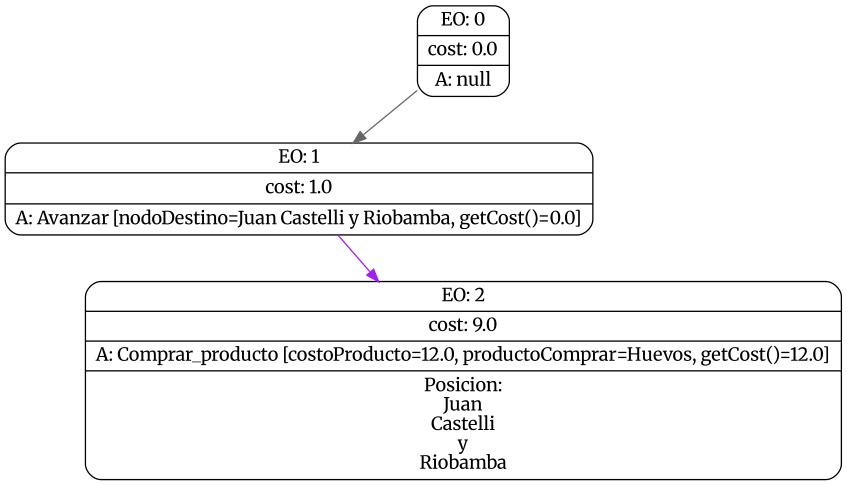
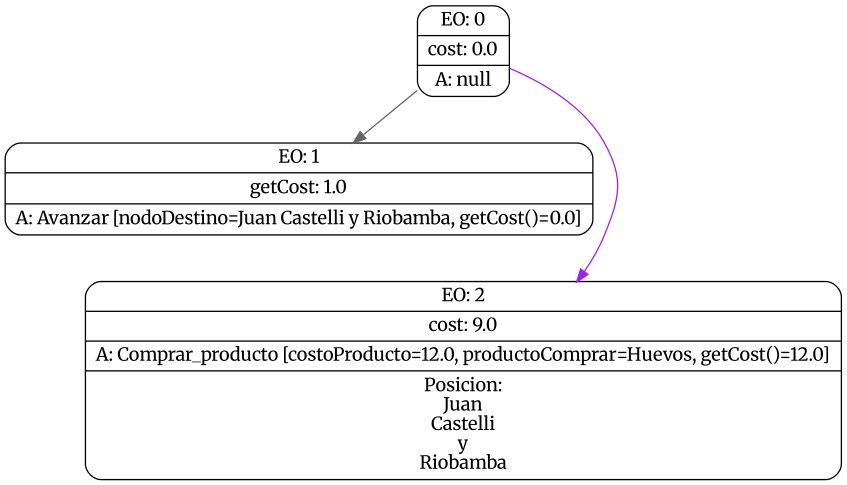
node "EO: 1": text "cost: 1.0" -> "getCost: 1.0"
edge "EO: 1" -> "EO: 2": now "EO: 0" -> "EO: 2"
